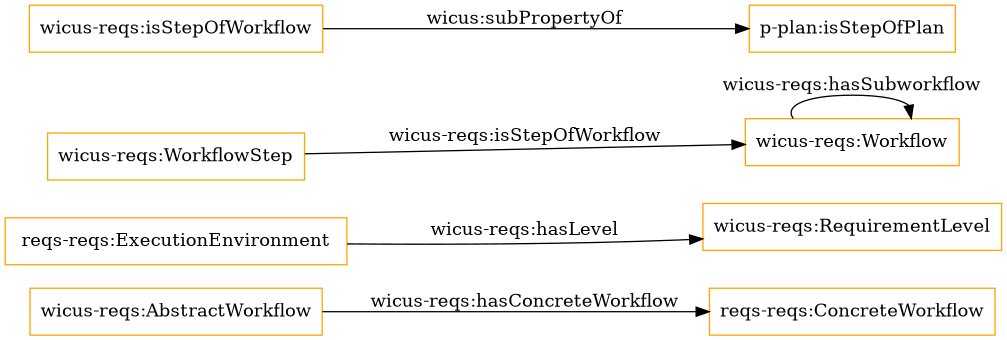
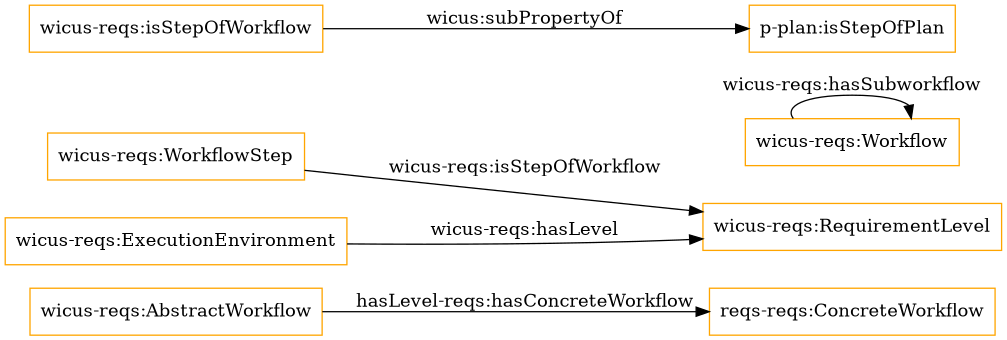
edge "wicus-reqs:WorkflowStep" -> "wicus-reqs:Workflow": now "wicus-reqs:WorkflowStep" -> "wicus-reqs:RequirementLevel"
node "reqs-reqs:ExecutionEnvironment": label "reqs-reqs:ExecutionEnvironment" -> "wicus-reqs:ExecutionEnvironment"
edge "wicus-reqs:AbstractWorkflow" -> "reqs-reqs:ConcreteWorkflow": label "wicus-reqs:hasConcreteWorkflow" -> "hasLevel-reqs:hasConcreteWorkflow"
